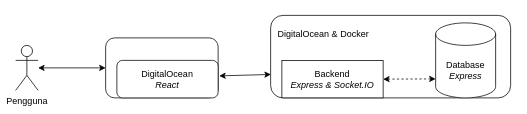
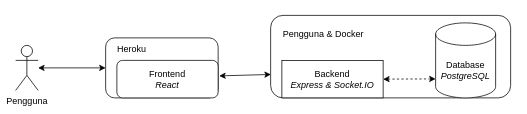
node "DigitalOcean & Docker": label "DigitalOcean & Docker" -> "Pengguna & Docker"
node "Heroku": added
node "Database Express": label "Database Express" -> "Database PostgreSQL"
node "DigitalOcean React": label "DigitalOcean React" -> "Frontend React"
